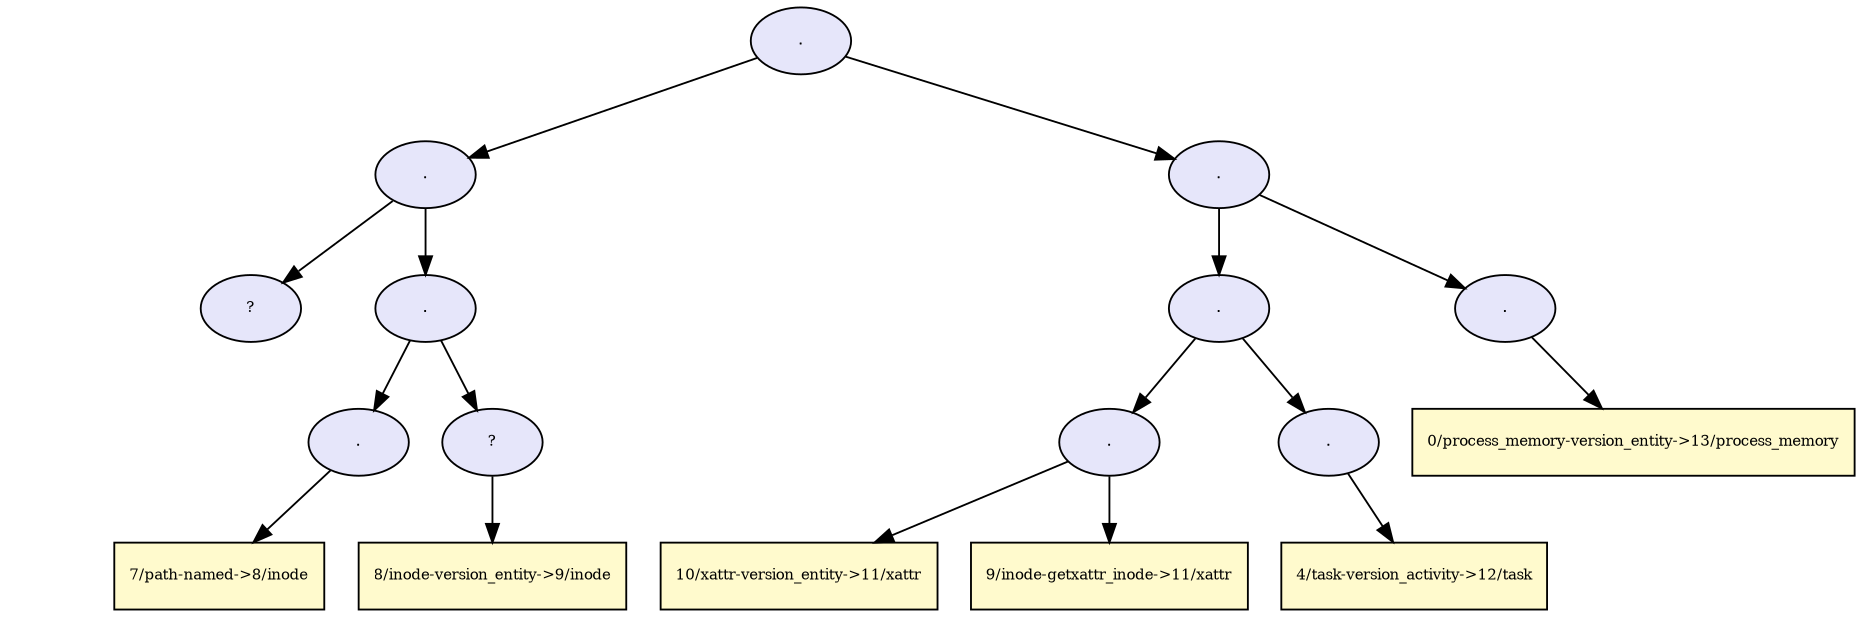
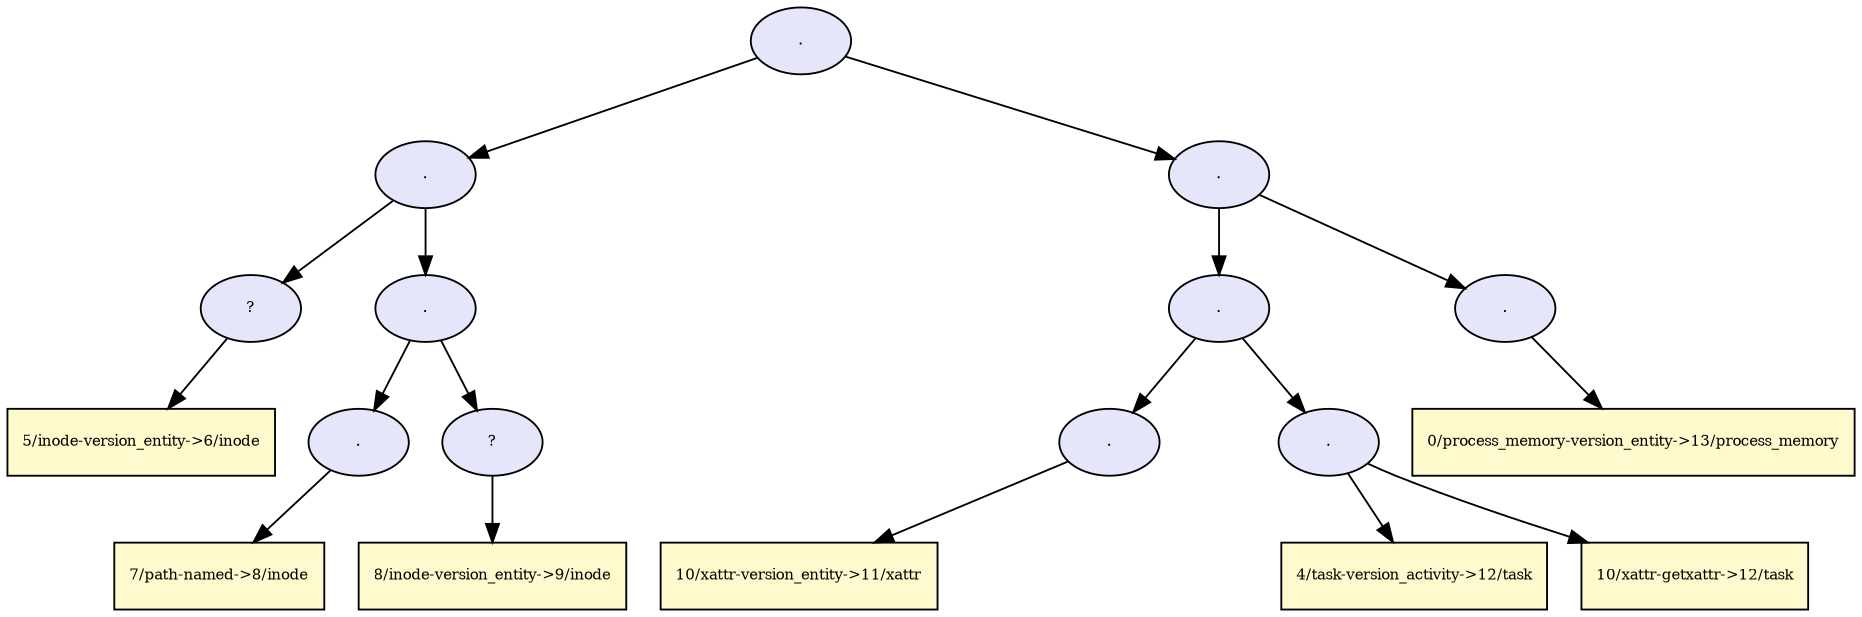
node "5/inode-version_entity->6/inode": added
node "9/inode-getxattr_inode->11/xattr": removed
node "10/xattr-getxattr->12/task": added
